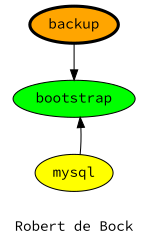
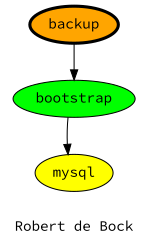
edge "mysql" -> "bootstrap": reversed
